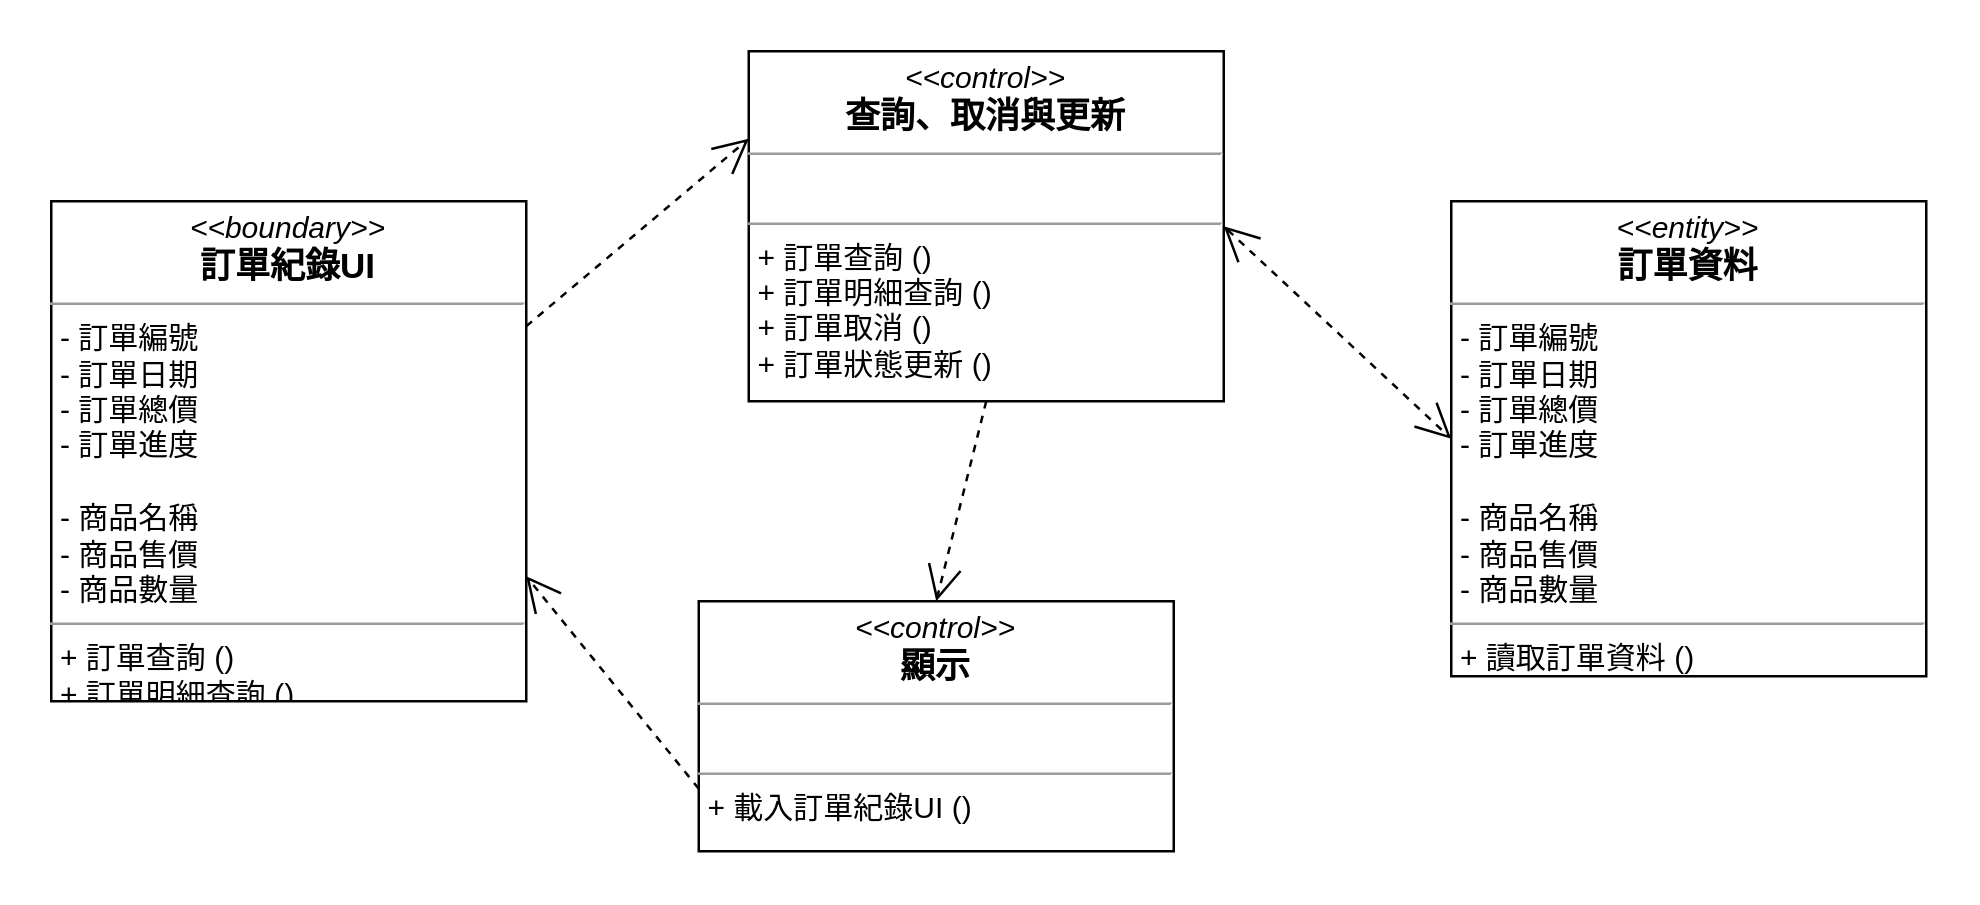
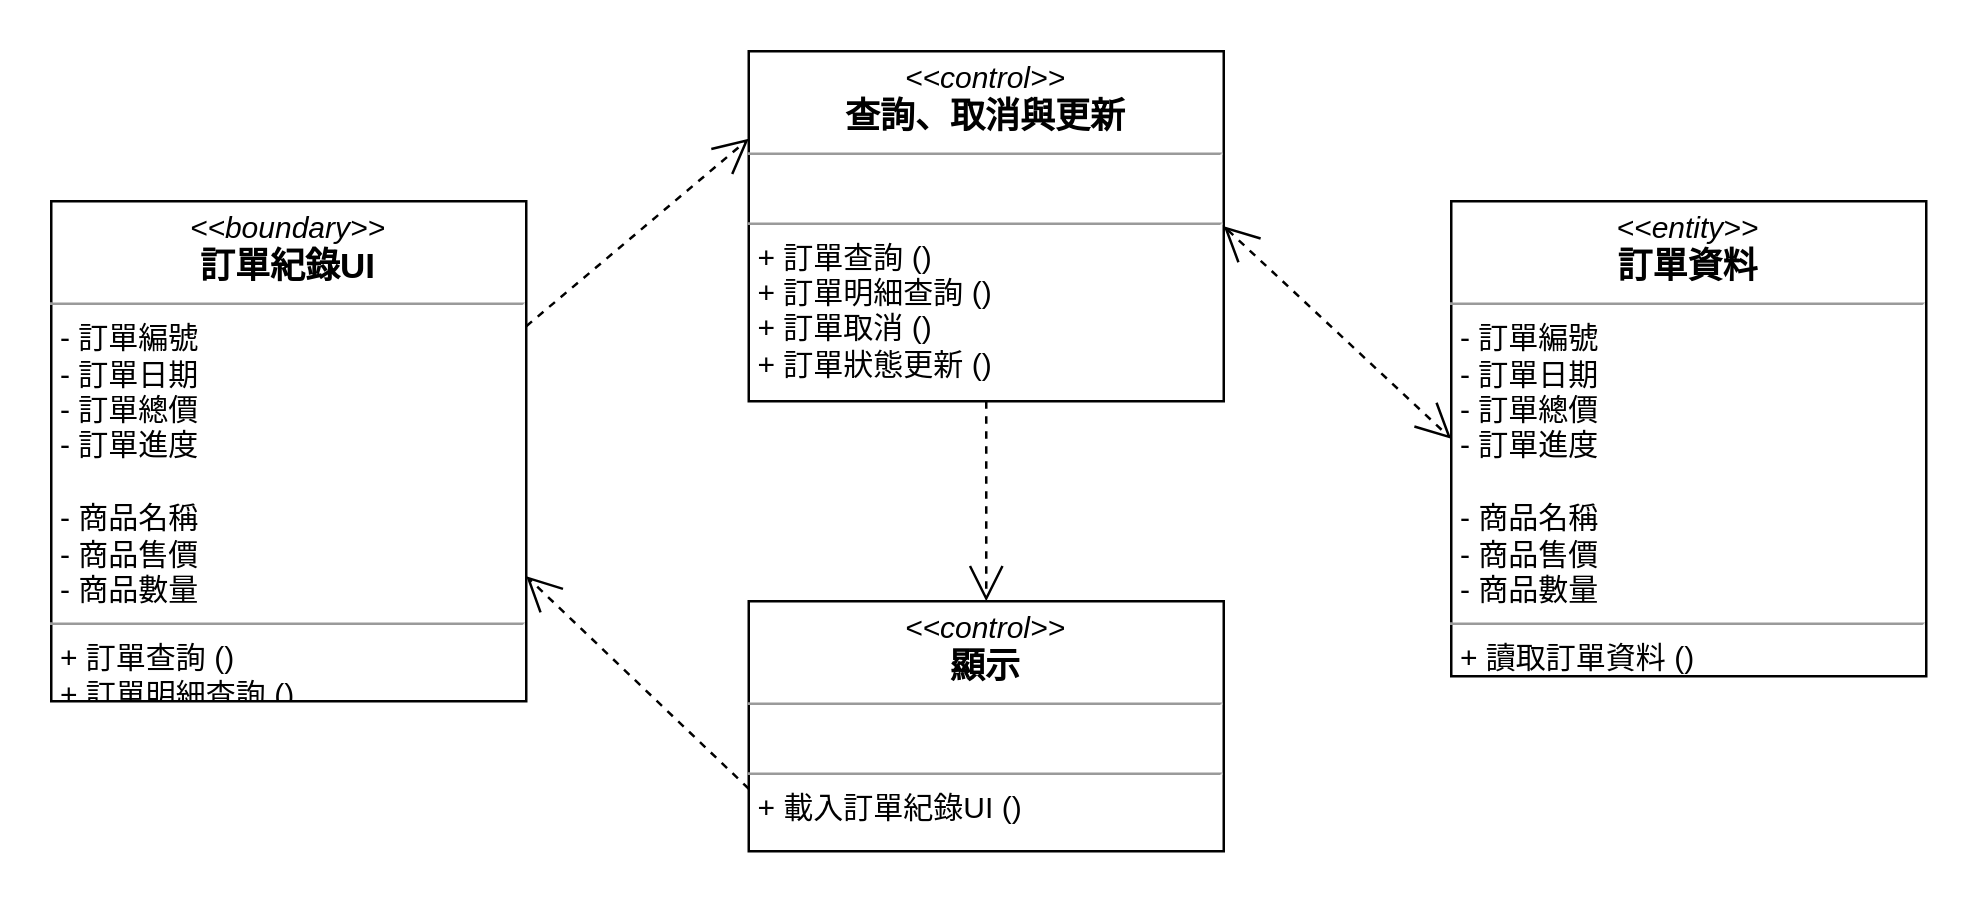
node "<<control>> 顯示 + 載入訂單紀錄UI ()": moved (936, 726) -> (986, 726)
